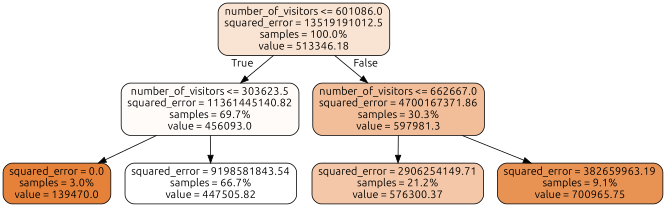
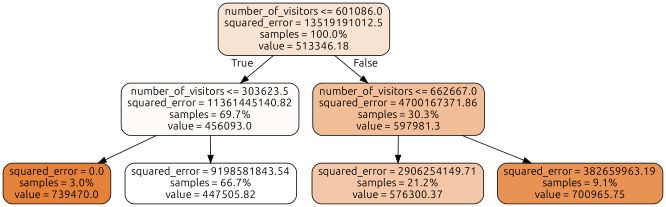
node "squared_error = 0.0 samples = 3.0% value = 139470.0": label "squared_error = 0.0 samples = 3.0% value = 139470.0" -> "squared_error = 0.0 samples = 3.0% value = 739470.0"
